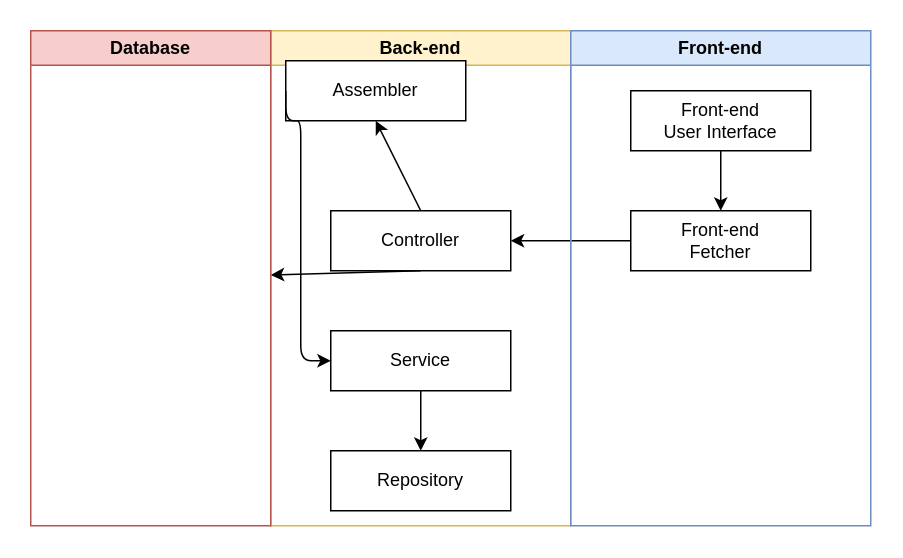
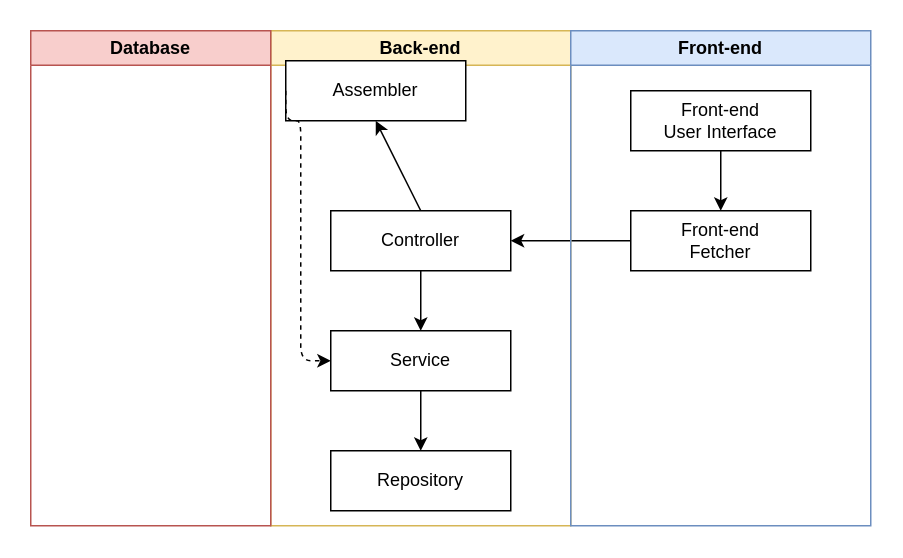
edge "Assembler" -> "Service": style solid -> dashed
edge "Controller" -> "Database": now "Controller" -> "Service"
